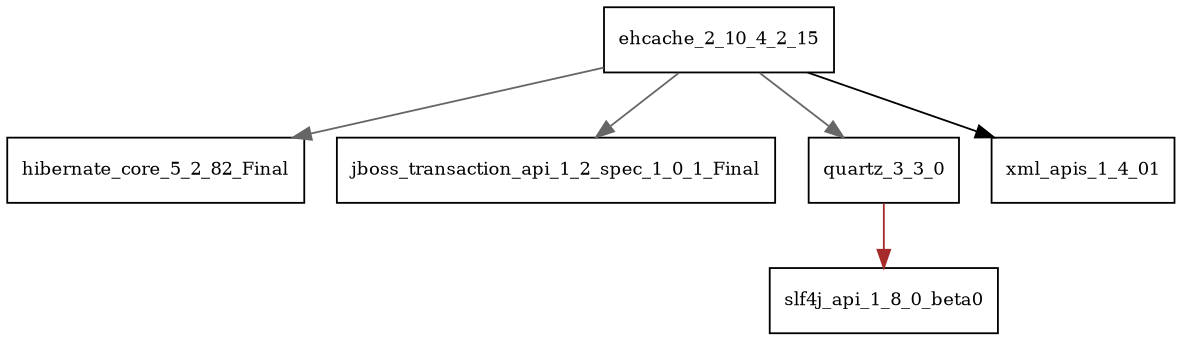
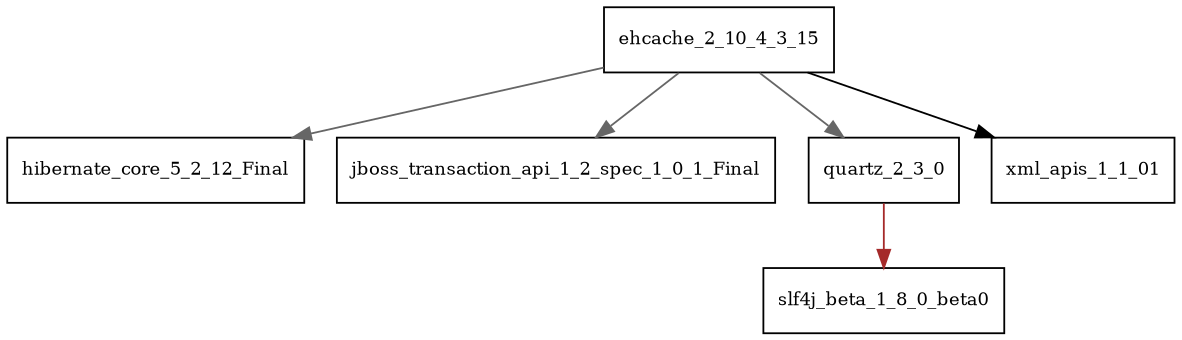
node "ehcache_2_10_4_2_15": label "ehcache_2_10_4_2_15" -> "ehcache_2_10_4_3_15"
node "hibernate_core_5_2_82_Final": label "hibernate_core_5_2_82_Final" -> "hibernate_core_5_2_12_Final"
node "quartz_3_3_0": label "quartz_3_3_0" -> "quartz_2_3_0"
node "xml_apis_1_4_01": label "xml_apis_1_4_01" -> "xml_apis_1_1_01"
node "slf4j_api_1_8_0_beta0": label "slf4j_api_1_8_0_beta0" -> "slf4j_beta_1_8_0_beta0"
